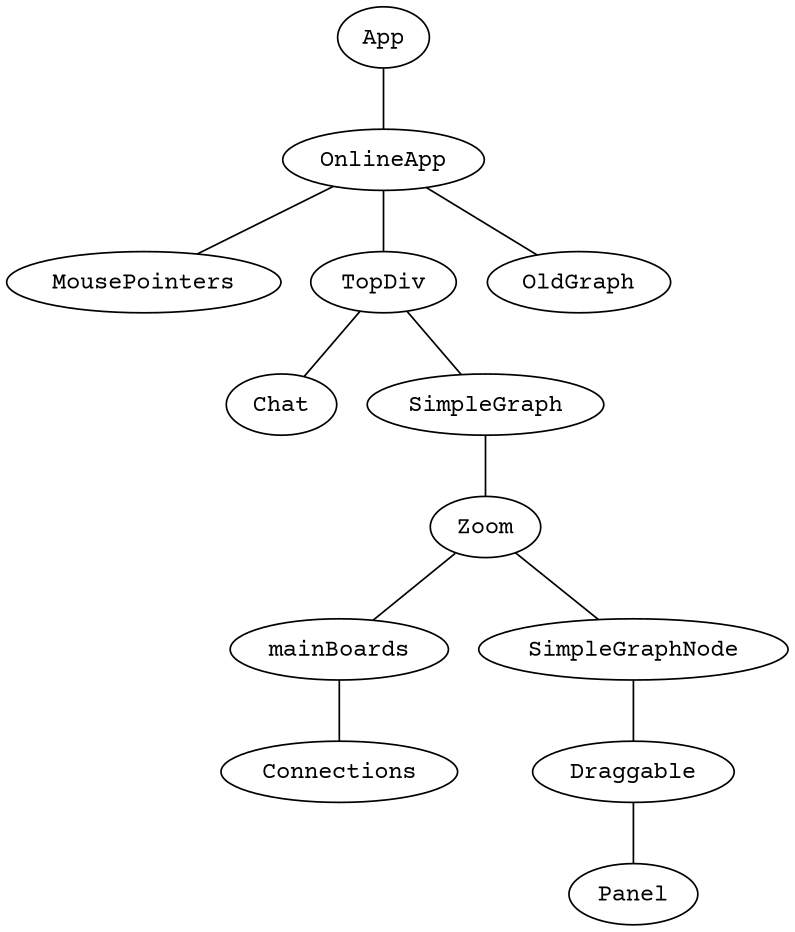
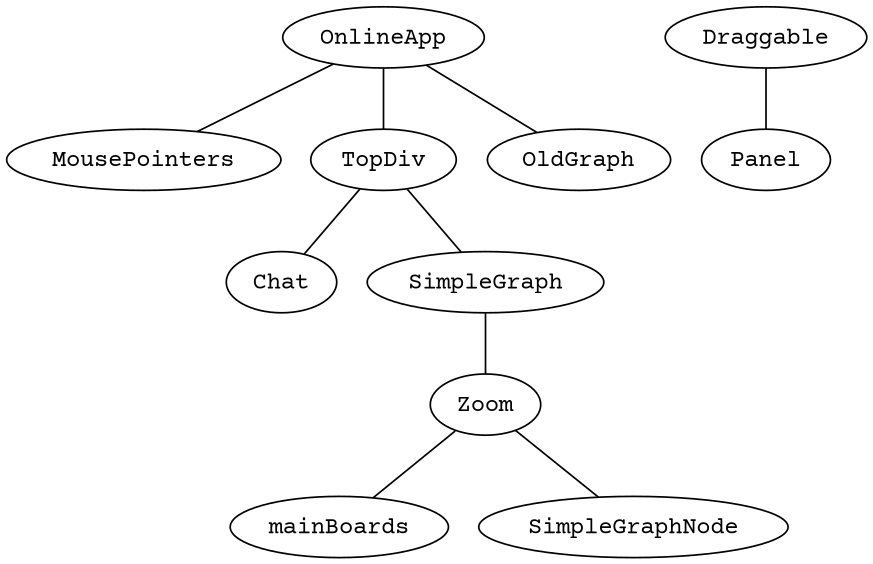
node "App": removed
edge "SimpleGraphNode" -- "Draggable": removed
node "Connections": removed
